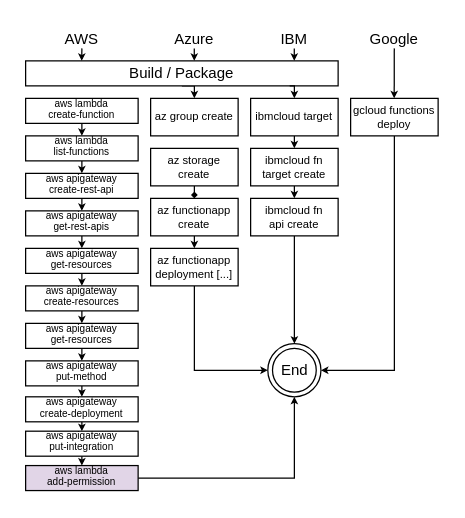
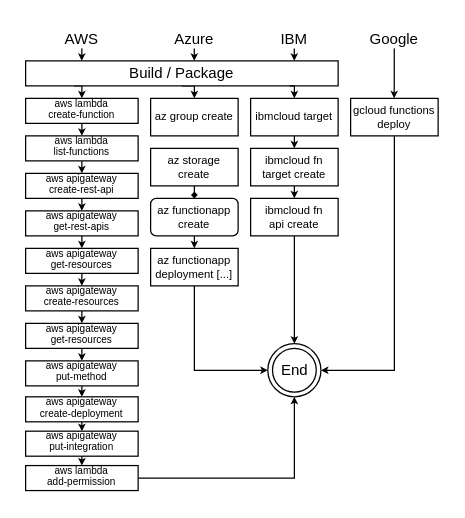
edge "Build / Package" -> "aws lambda create-function": added
node "az functionapp create": shape rectangle -> rounded rectangle
node "aws lambda add-permission": fillcolor #e1d5e7 -> #ffffff
